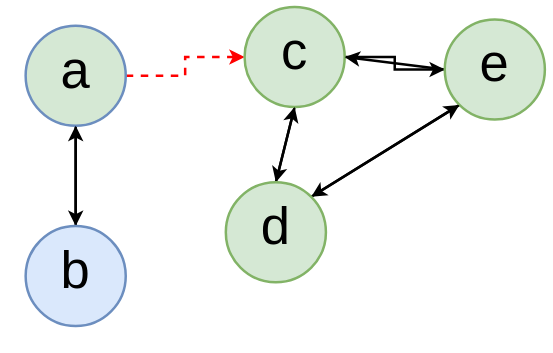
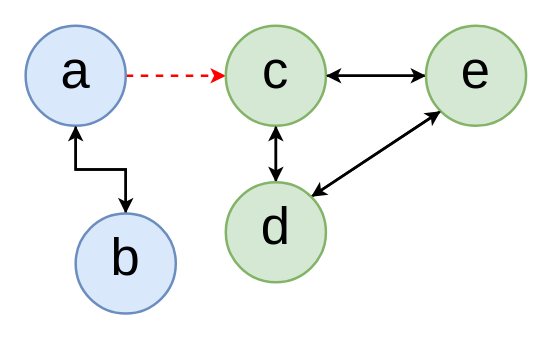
node "c": moved (294, 57) -> (276, 76)
node "e": moved (494, 69) -> (476, 76)
node "a": fillcolor #d5e8d4 -> #dae8fc
node "b": moved (76, 276) -> (126, 263)
